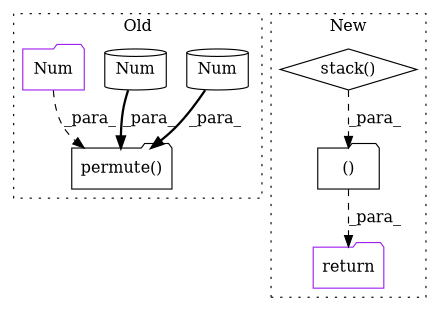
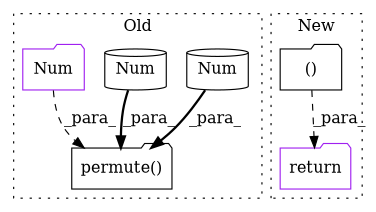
node "stack()": removed
